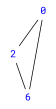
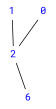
node "1": added
edge "0" -- "6": removed
